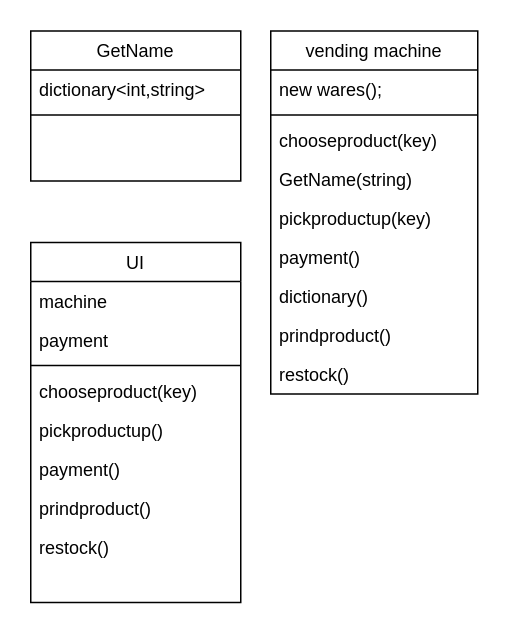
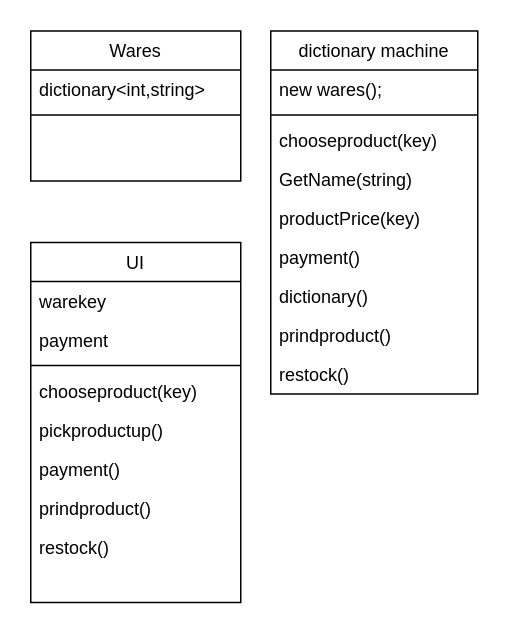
node "GetName": label "GetName" -> "Wares"
node "vending machine": label "vending machine" -> "dictionary machine"
node "pickproductup(key)": label "pickproductup(key)" -> "productPrice(key)"
node "machine": label "machine" -> "warekey"
